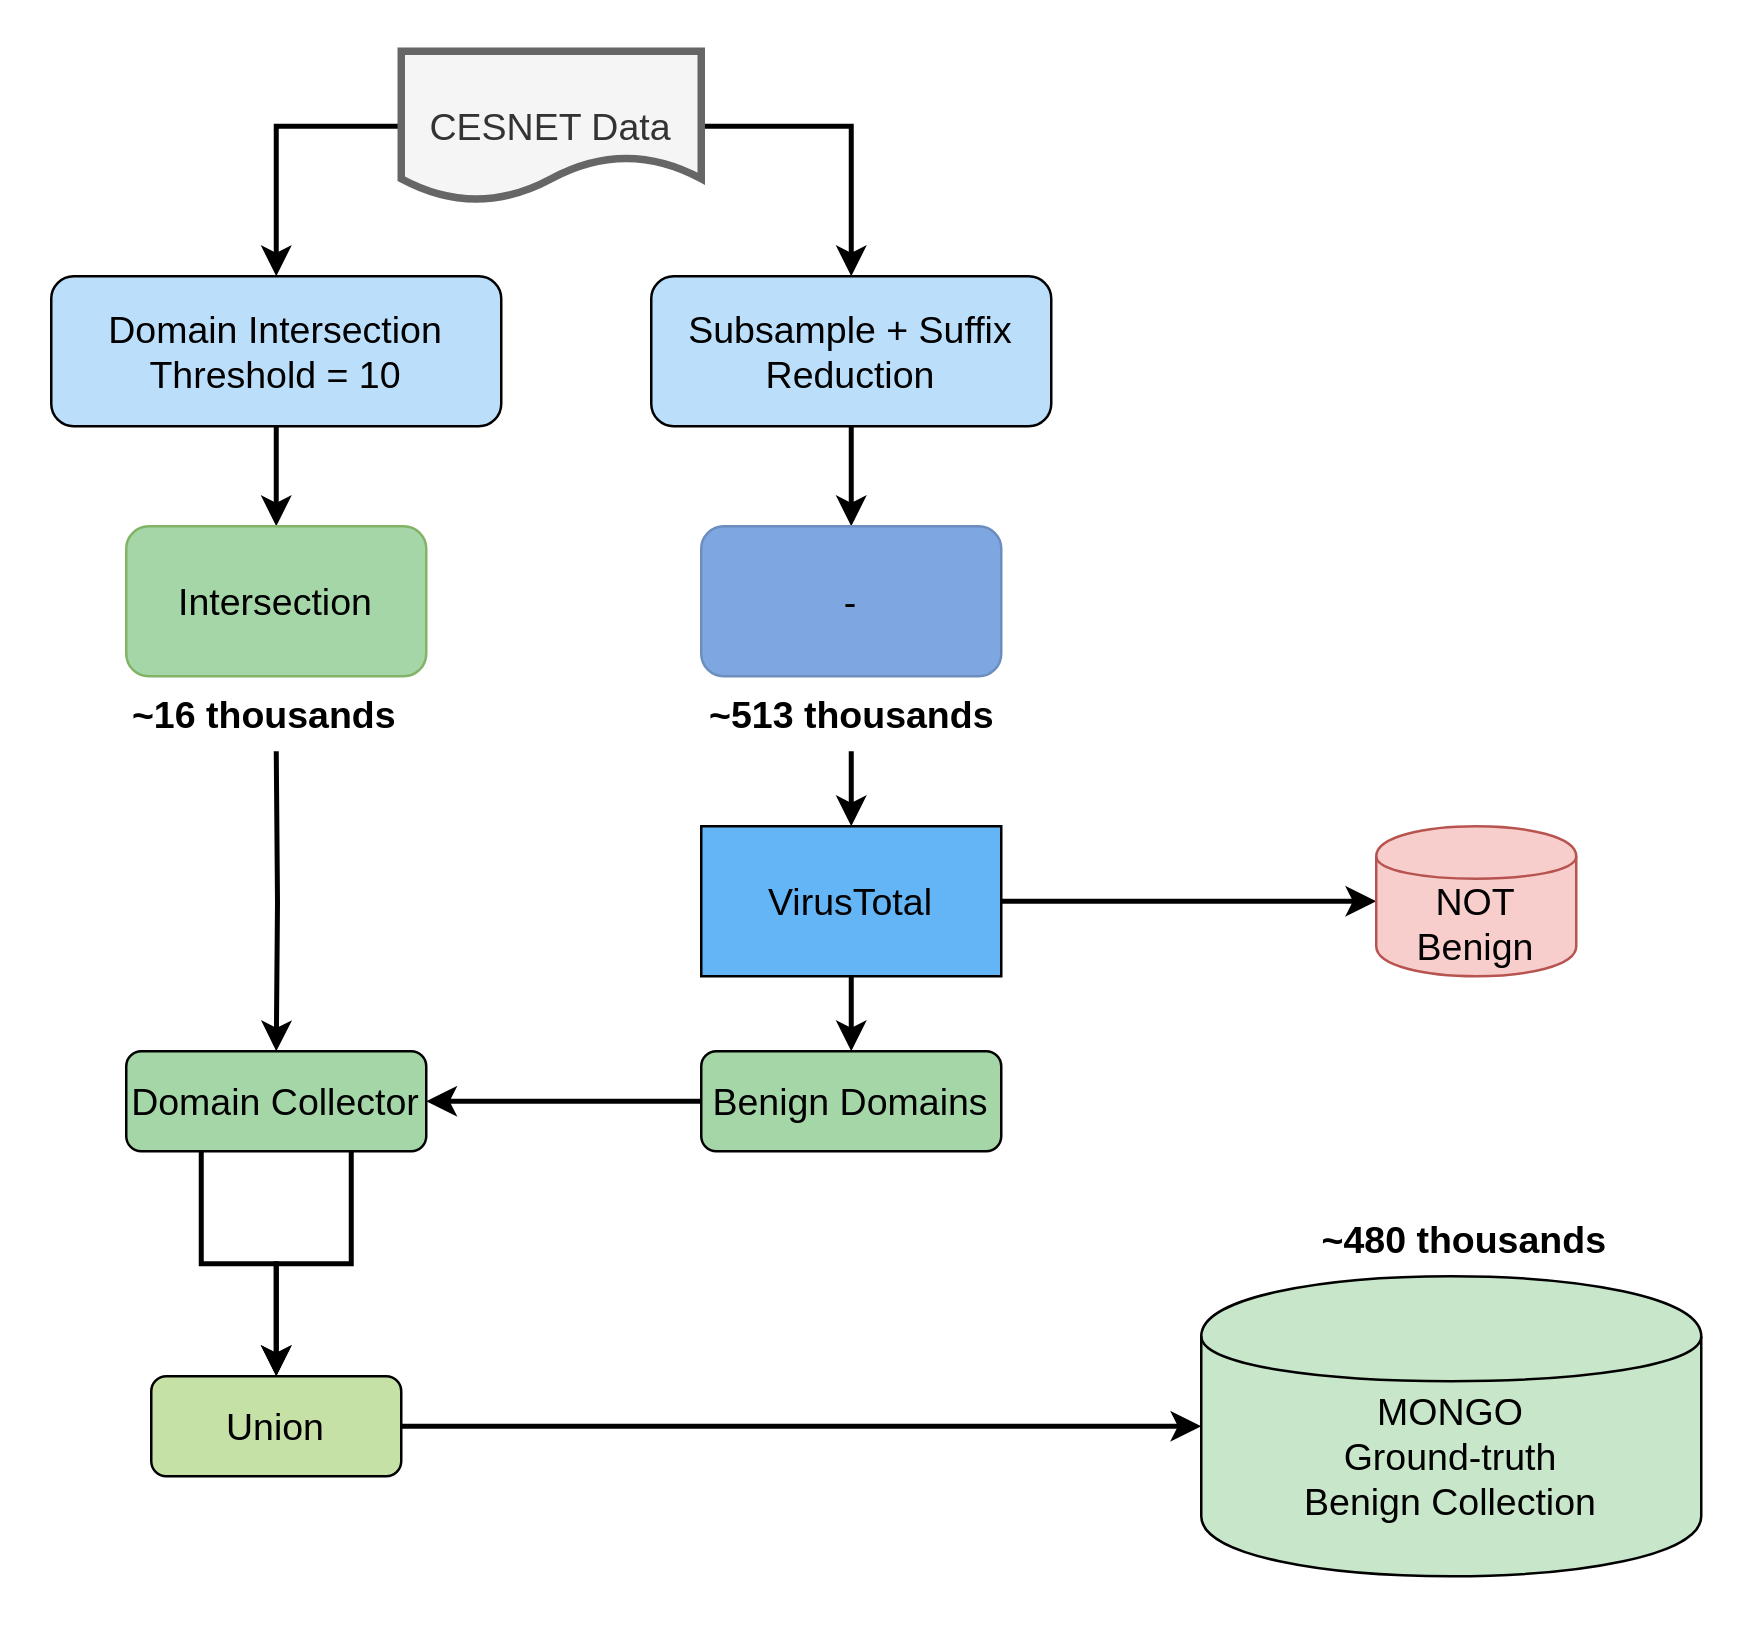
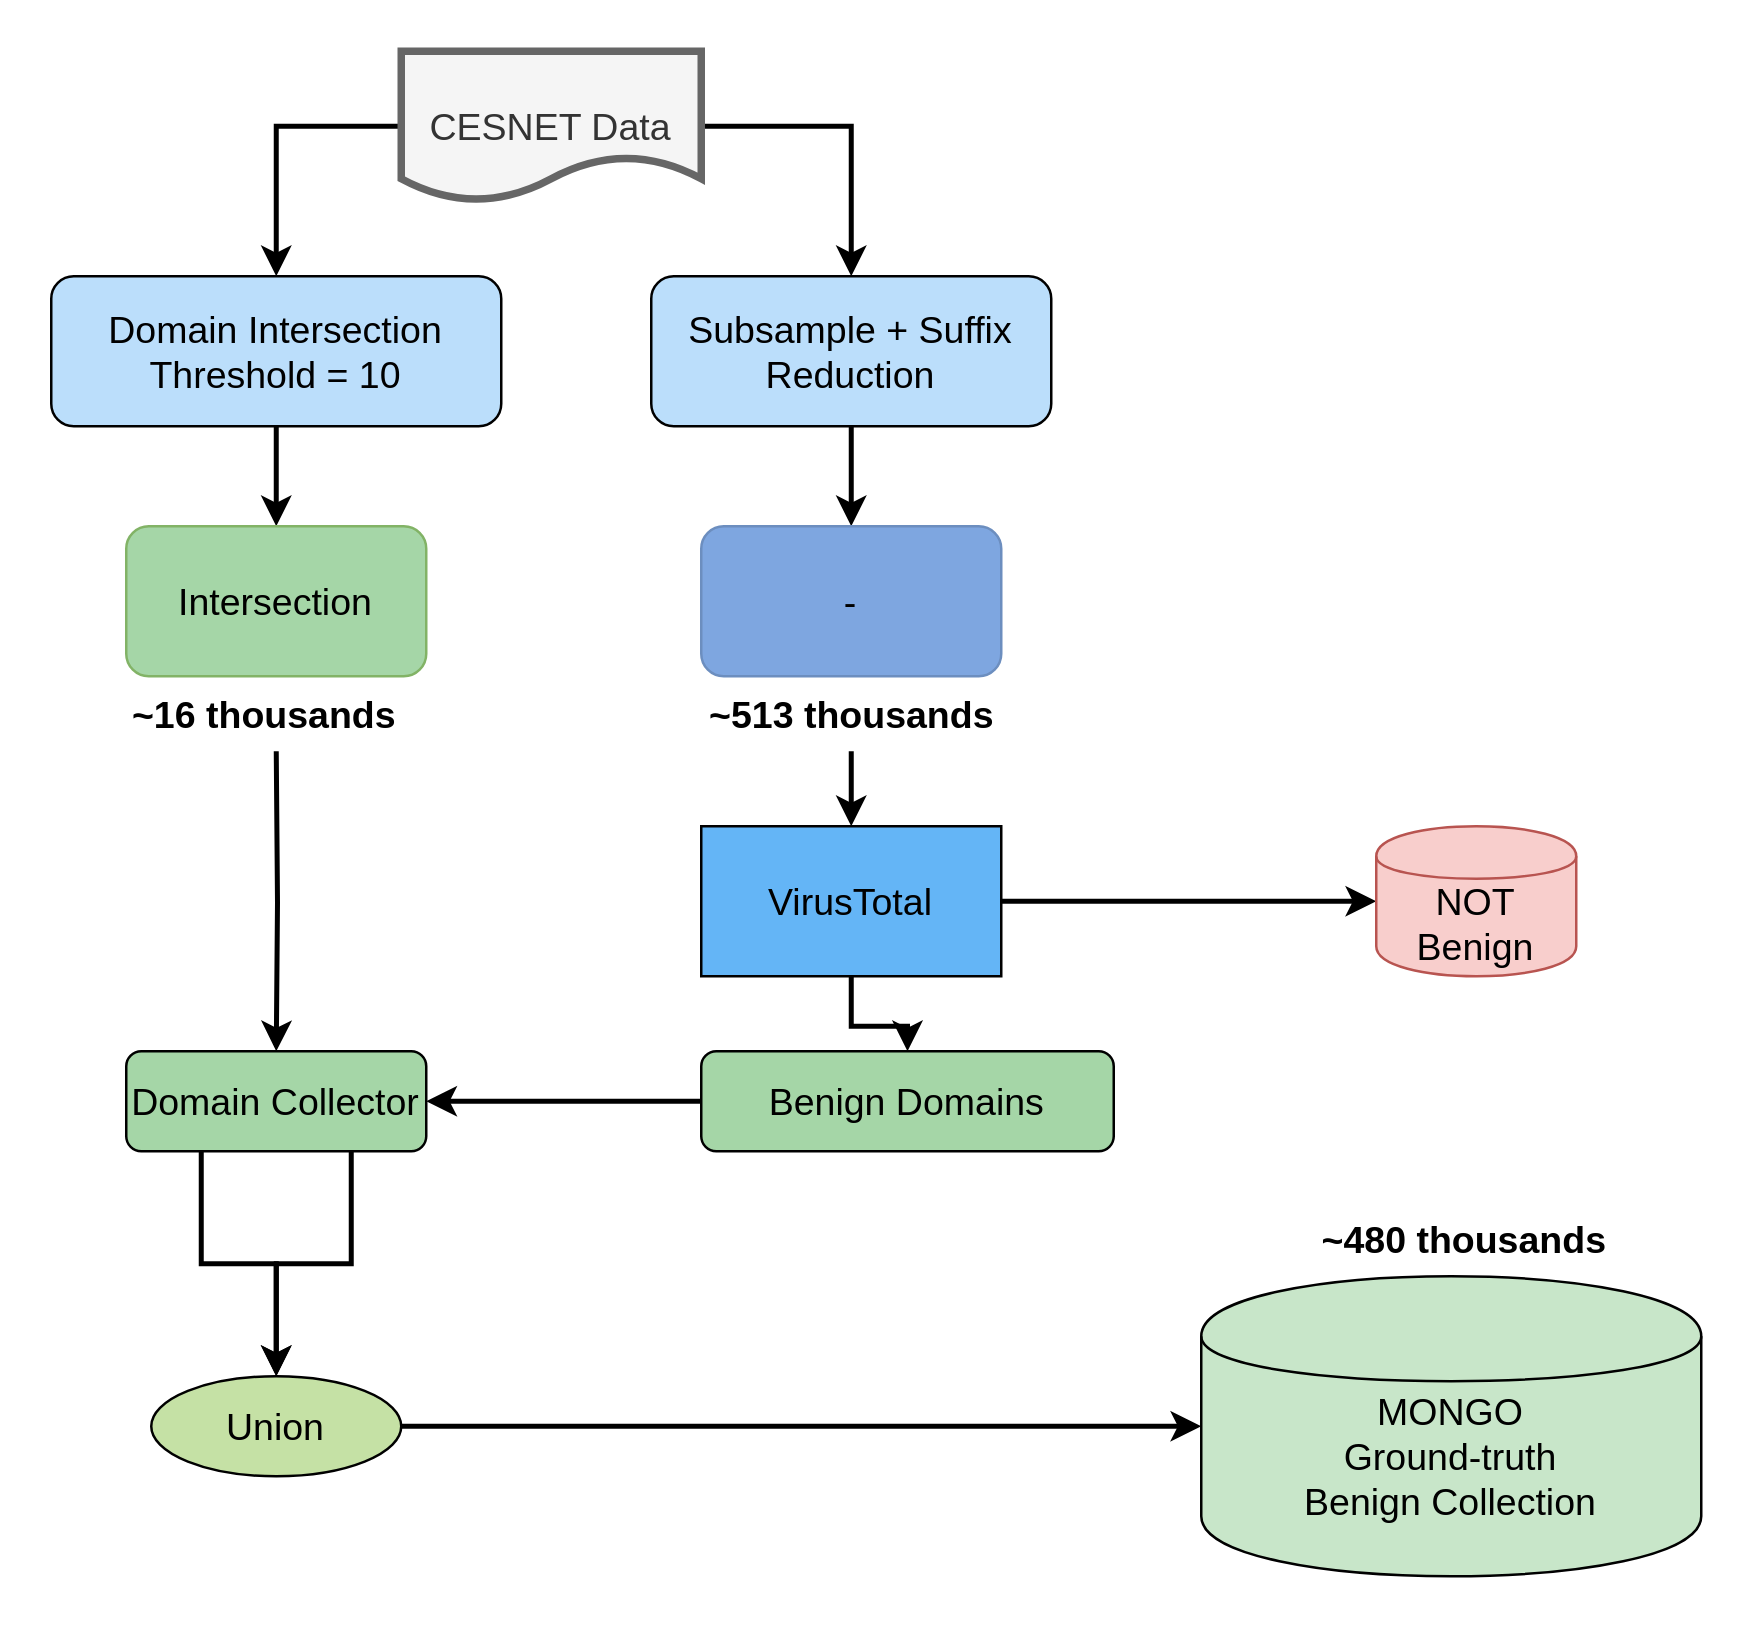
node "Benign Domains": size 300x100 -> 413x100
node "Union": shape rounded rectangle -> ellipse
